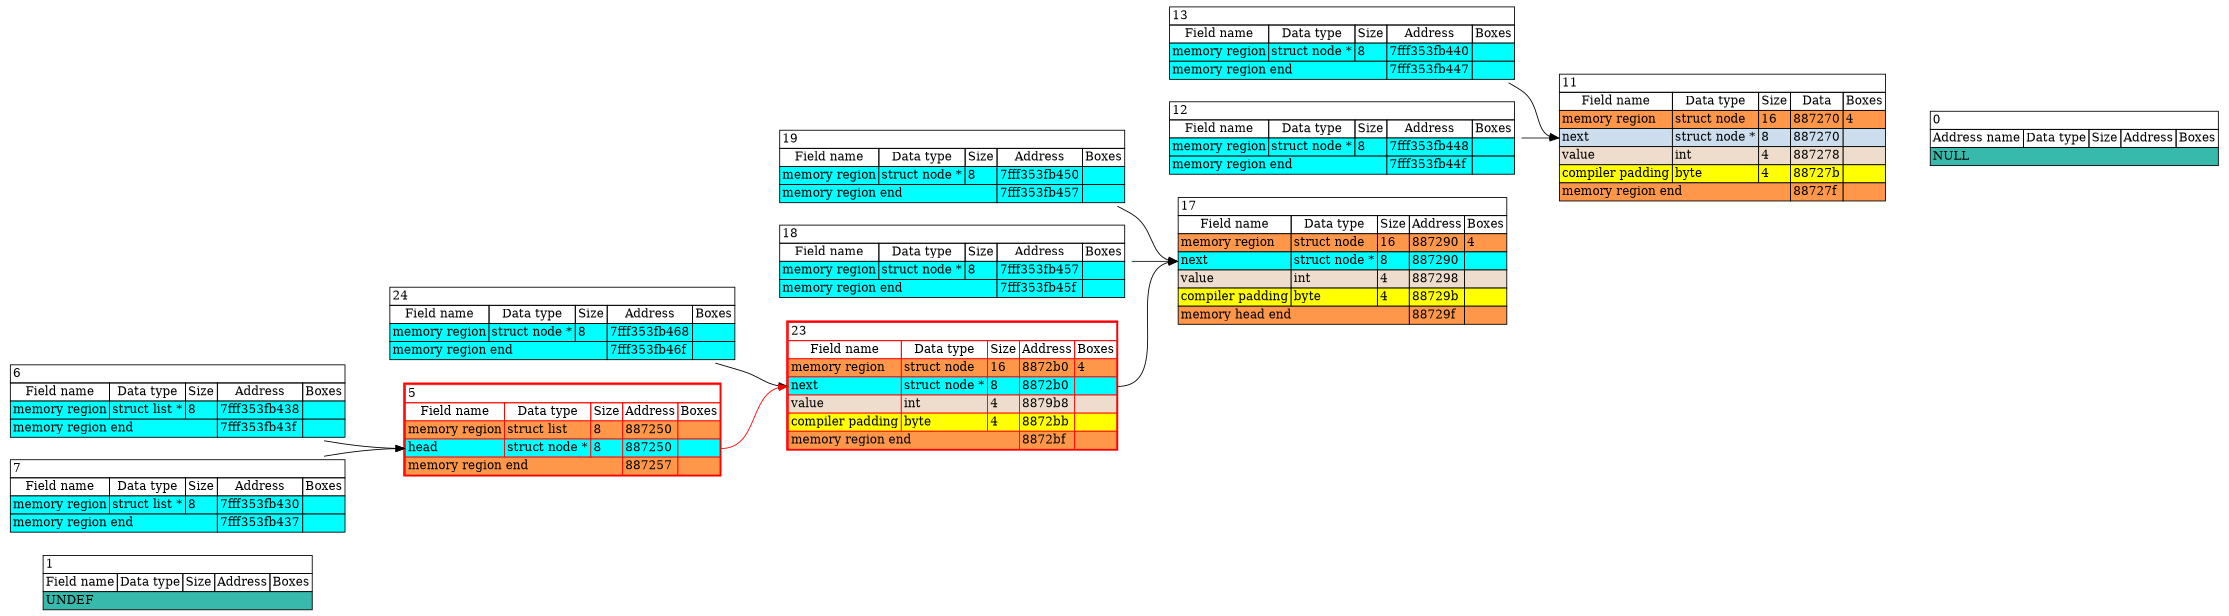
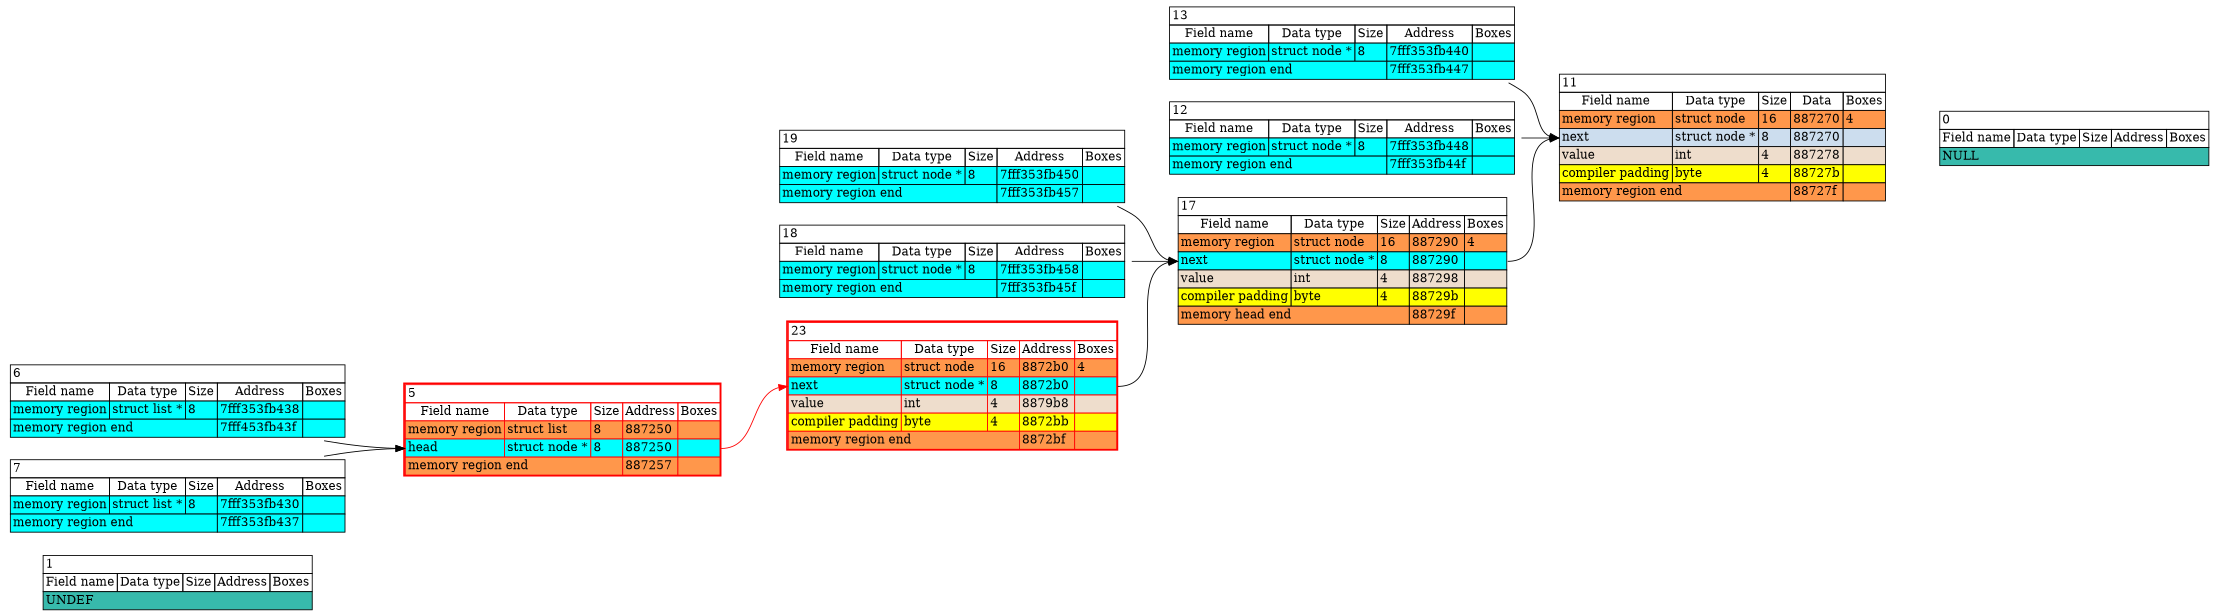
node "0": text "Address name" -> "Field name"
edge "17" -> "11": added
node "18": text "7fff353fb457" -> "7fff353fb458"
node "24": removed
node "6": text "7fff353fb43f" -> "7fff453fb43f"
